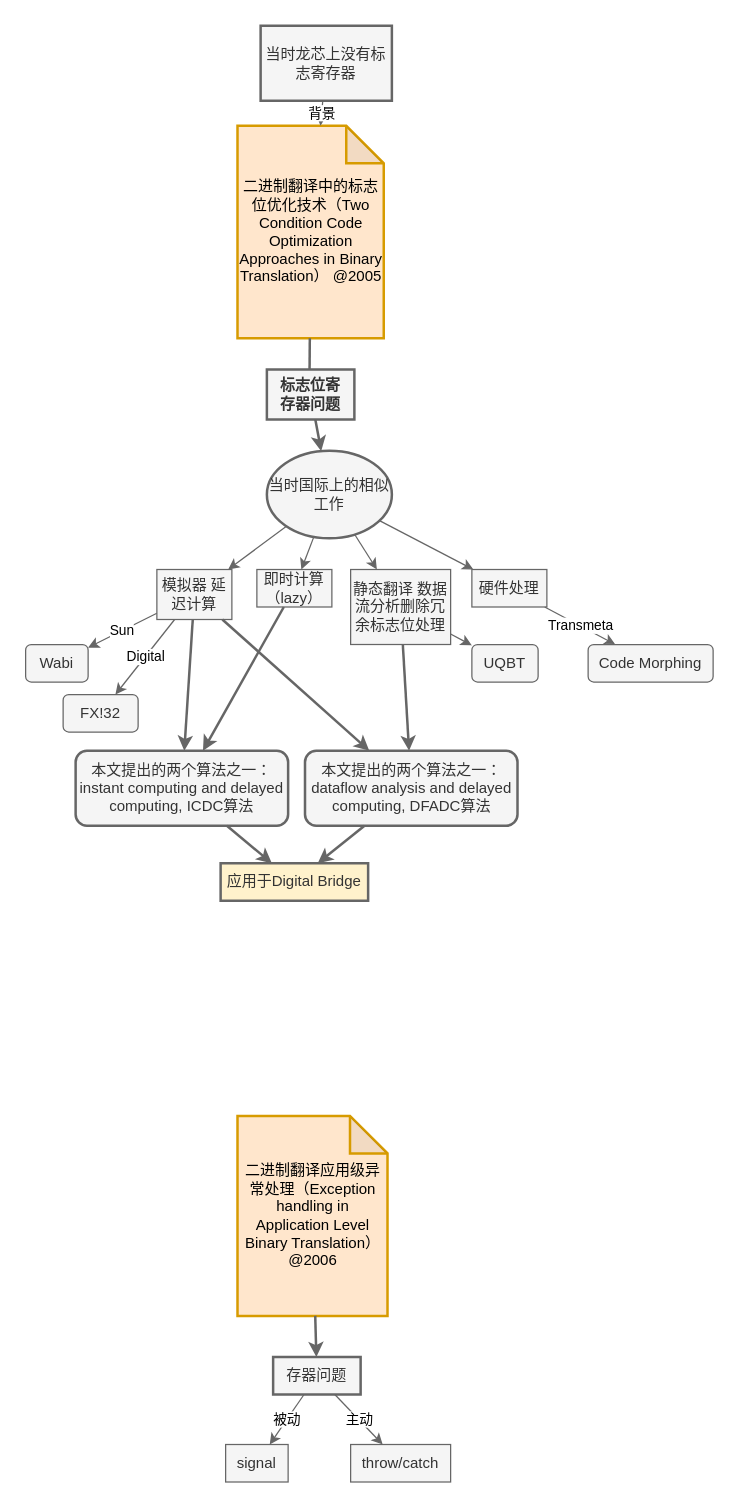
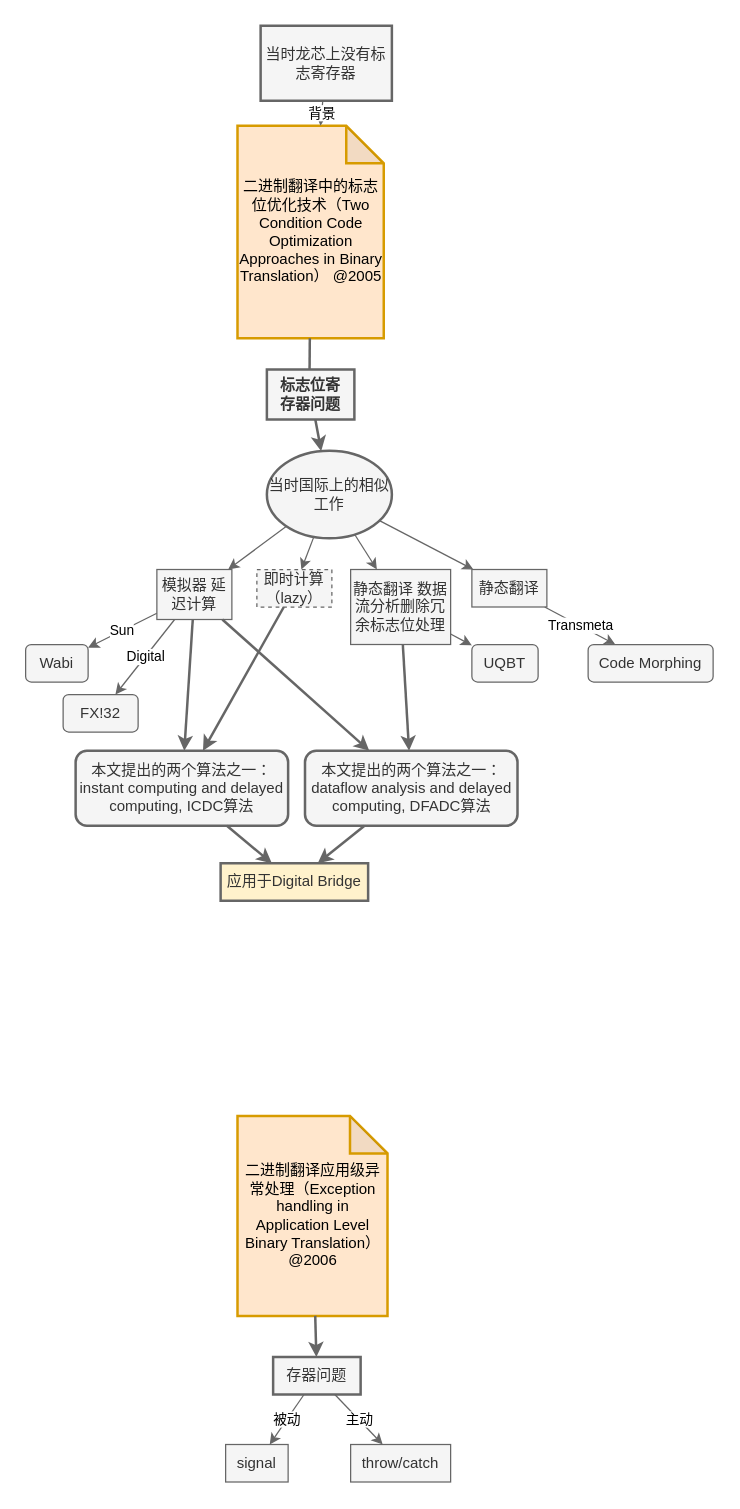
node "即时计算 （lazy）": style solid -> dashed
node "硬件处理": label "硬件处理" -> "静态翻译"
